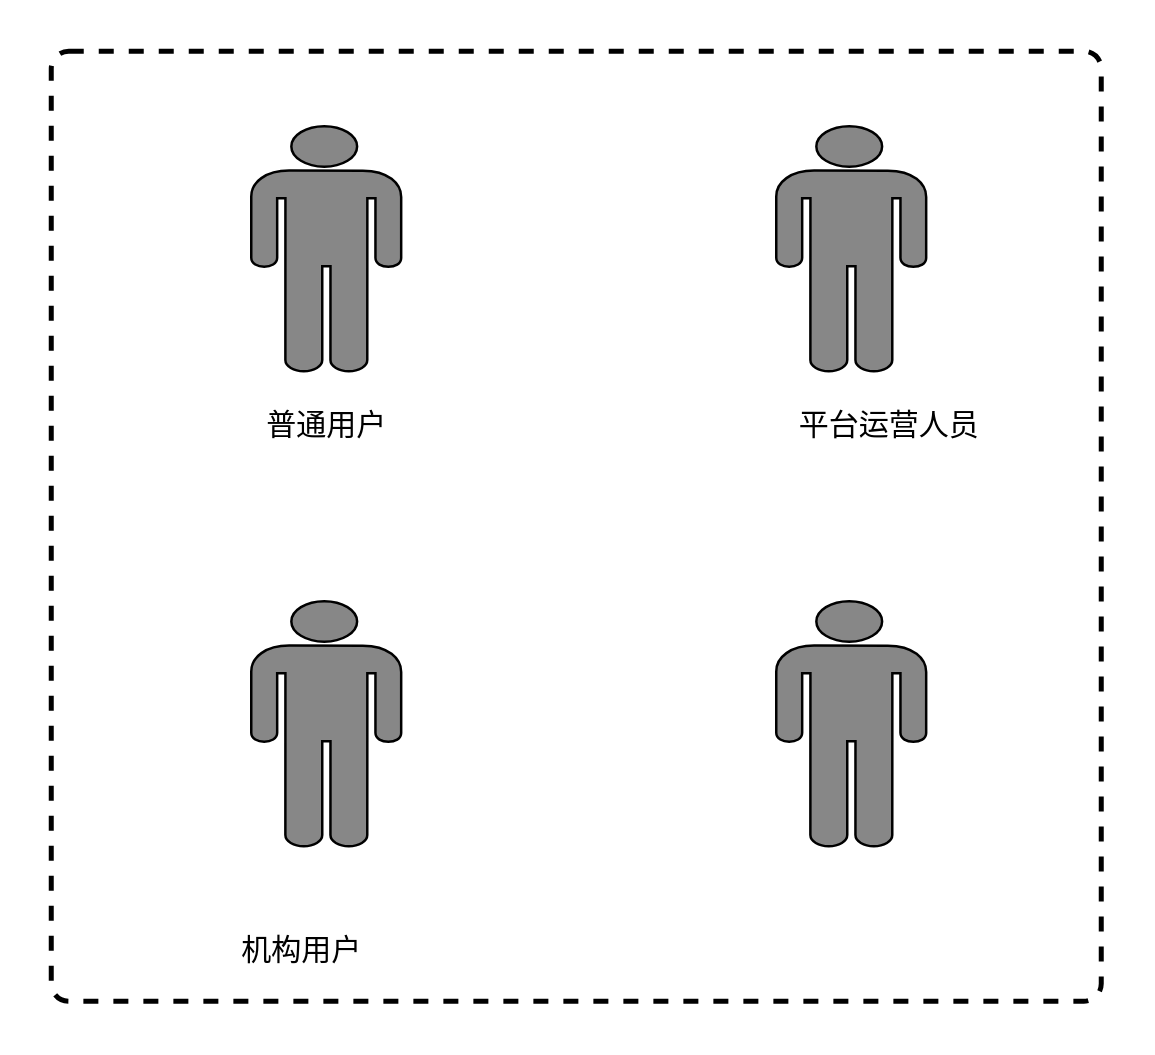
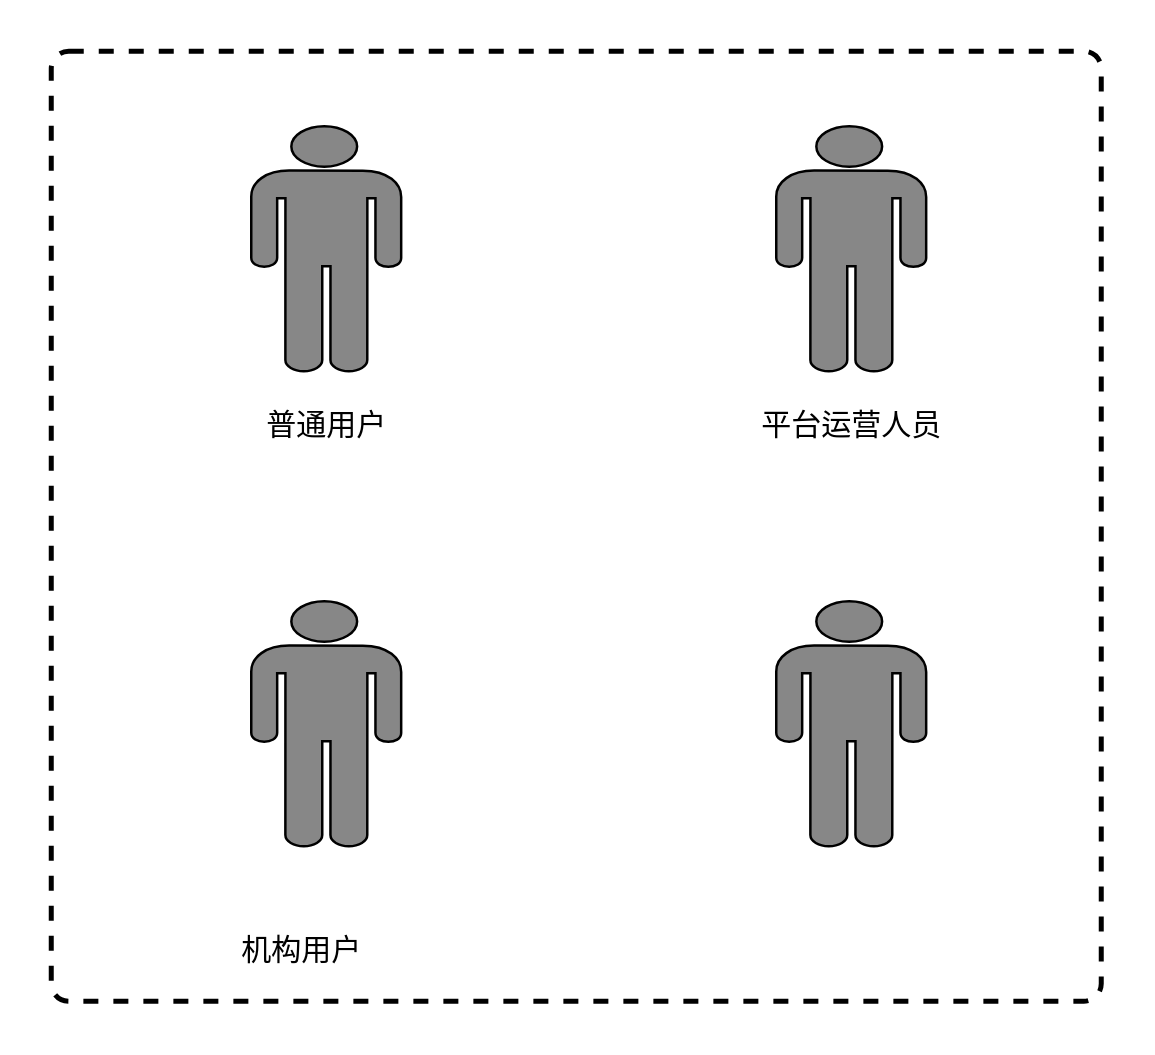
node "平台运营人员": moved (889, 426) -> (851, 426)
